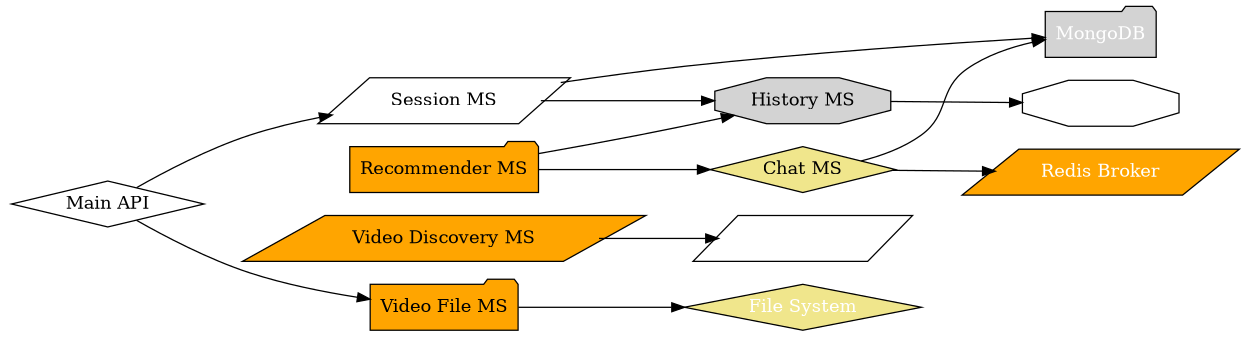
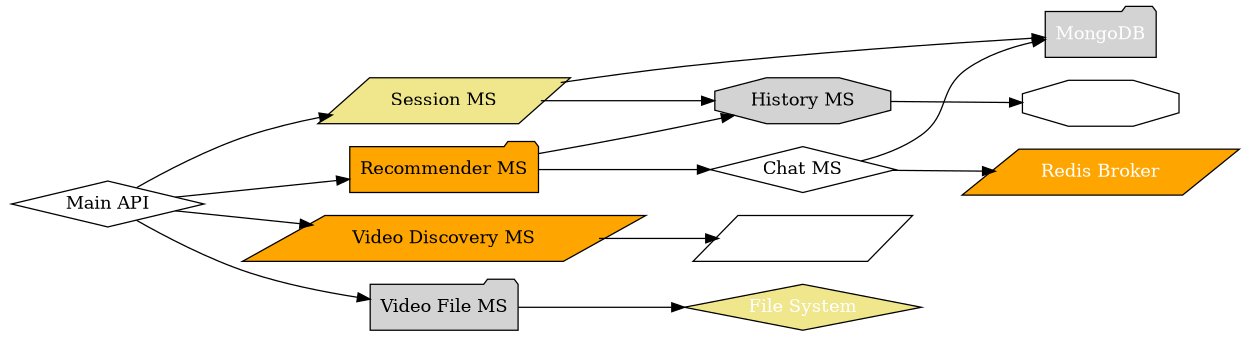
node "Session MS": fillcolor white -> khaki
node "Chat MS": fillcolor khaki -> white
edge "Main API" -> "Recommender MS": added
edge "Main API" -> "Video Discovery MS": added
node "Video File MS": fillcolor orange -> lightgrey
